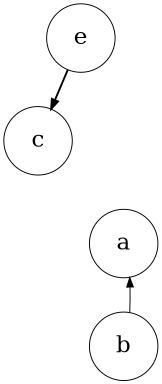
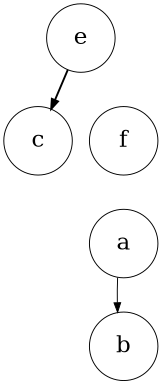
node "f": added
edge "b" -> "a": reversed
